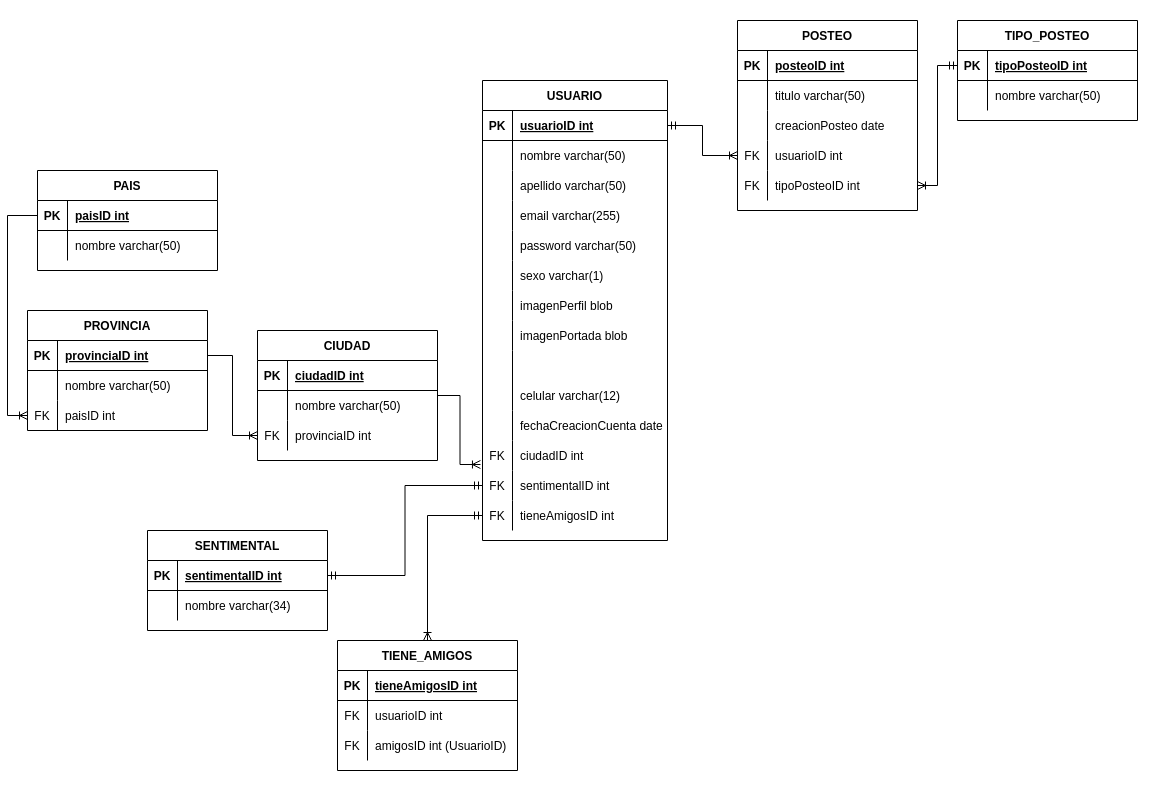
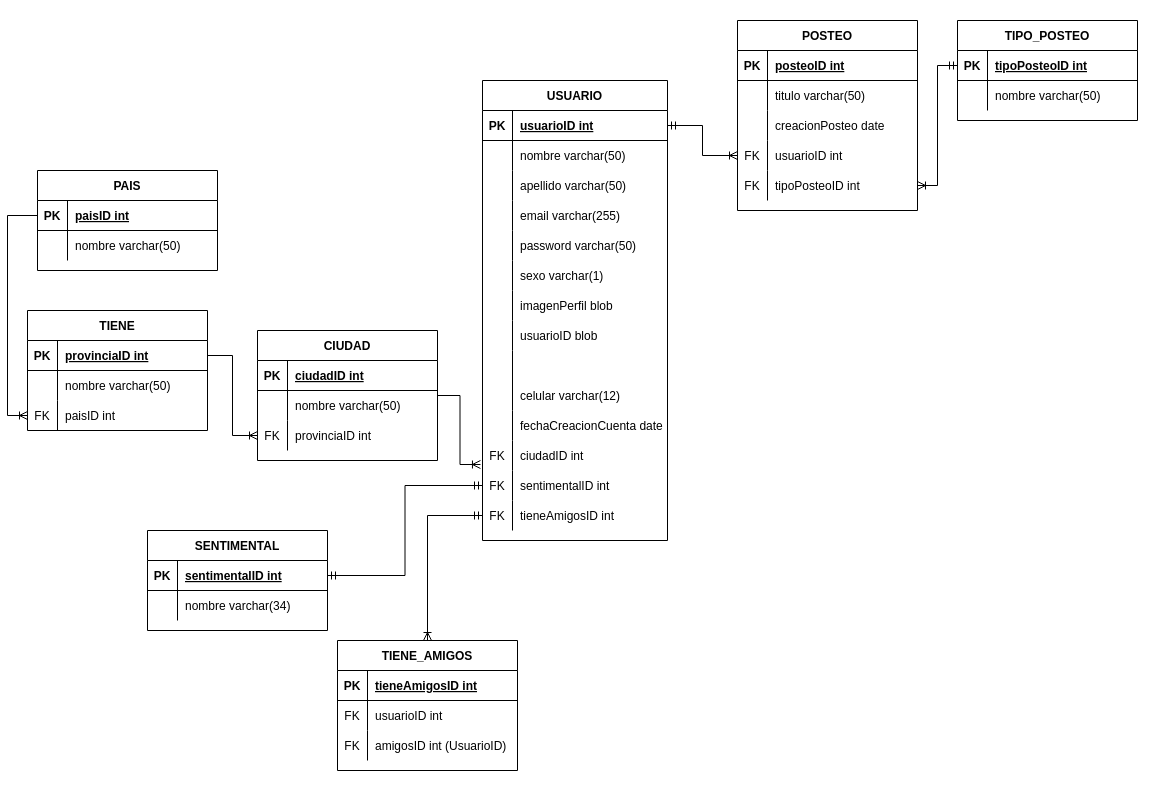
node "PROVINCIA": label "PROVINCIA" -> "TIENE"
node "imagenPortada blob": label "imagenPortada blob" -> "usuarioID blob"
